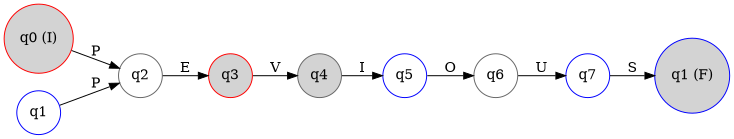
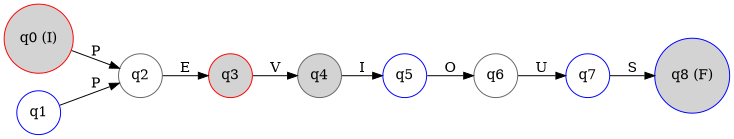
node "q1 (F)": label "q1 (F)" -> "q8 (F)"
